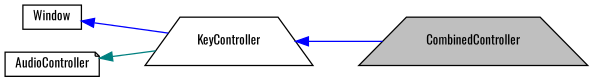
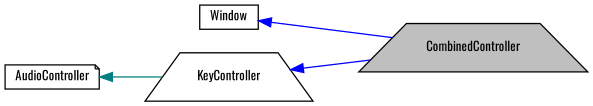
edge "KeyController" -> "Window": now "CombinedController" -> "Window"
